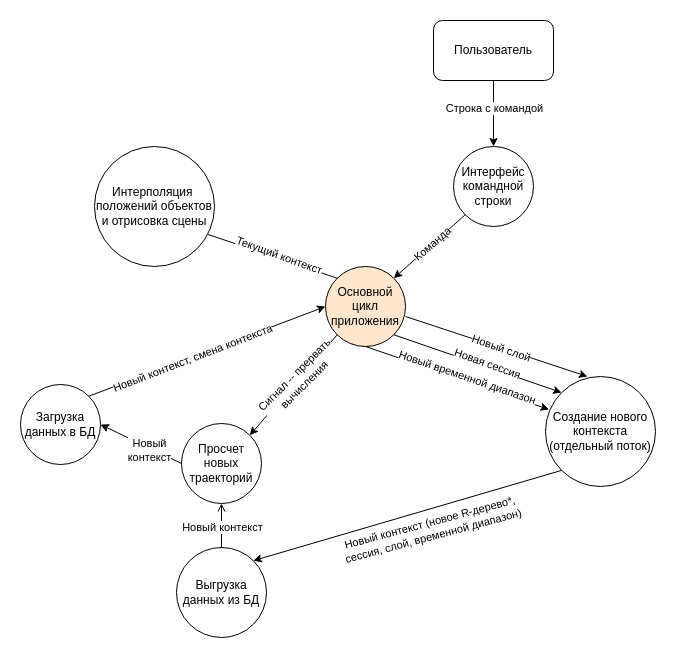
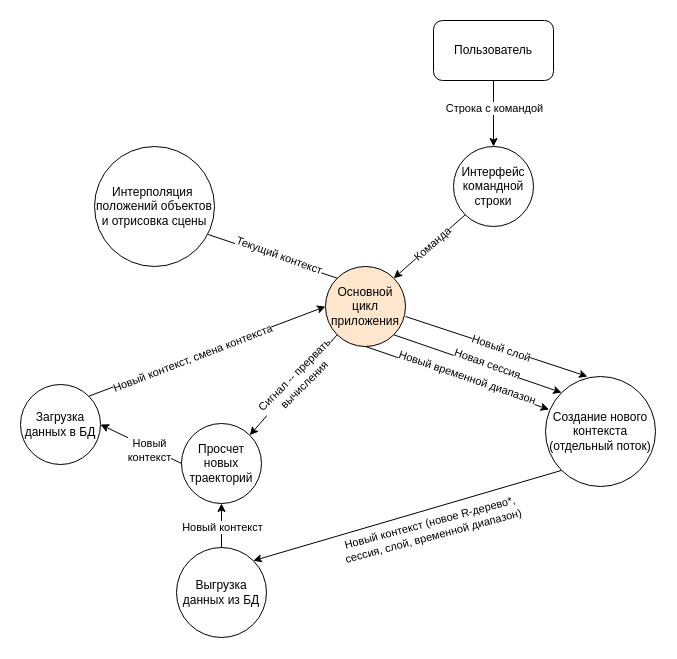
edge "Выгрузка данных из БД" -> "Просчет новых траекторий": arrowhead open -> classic
